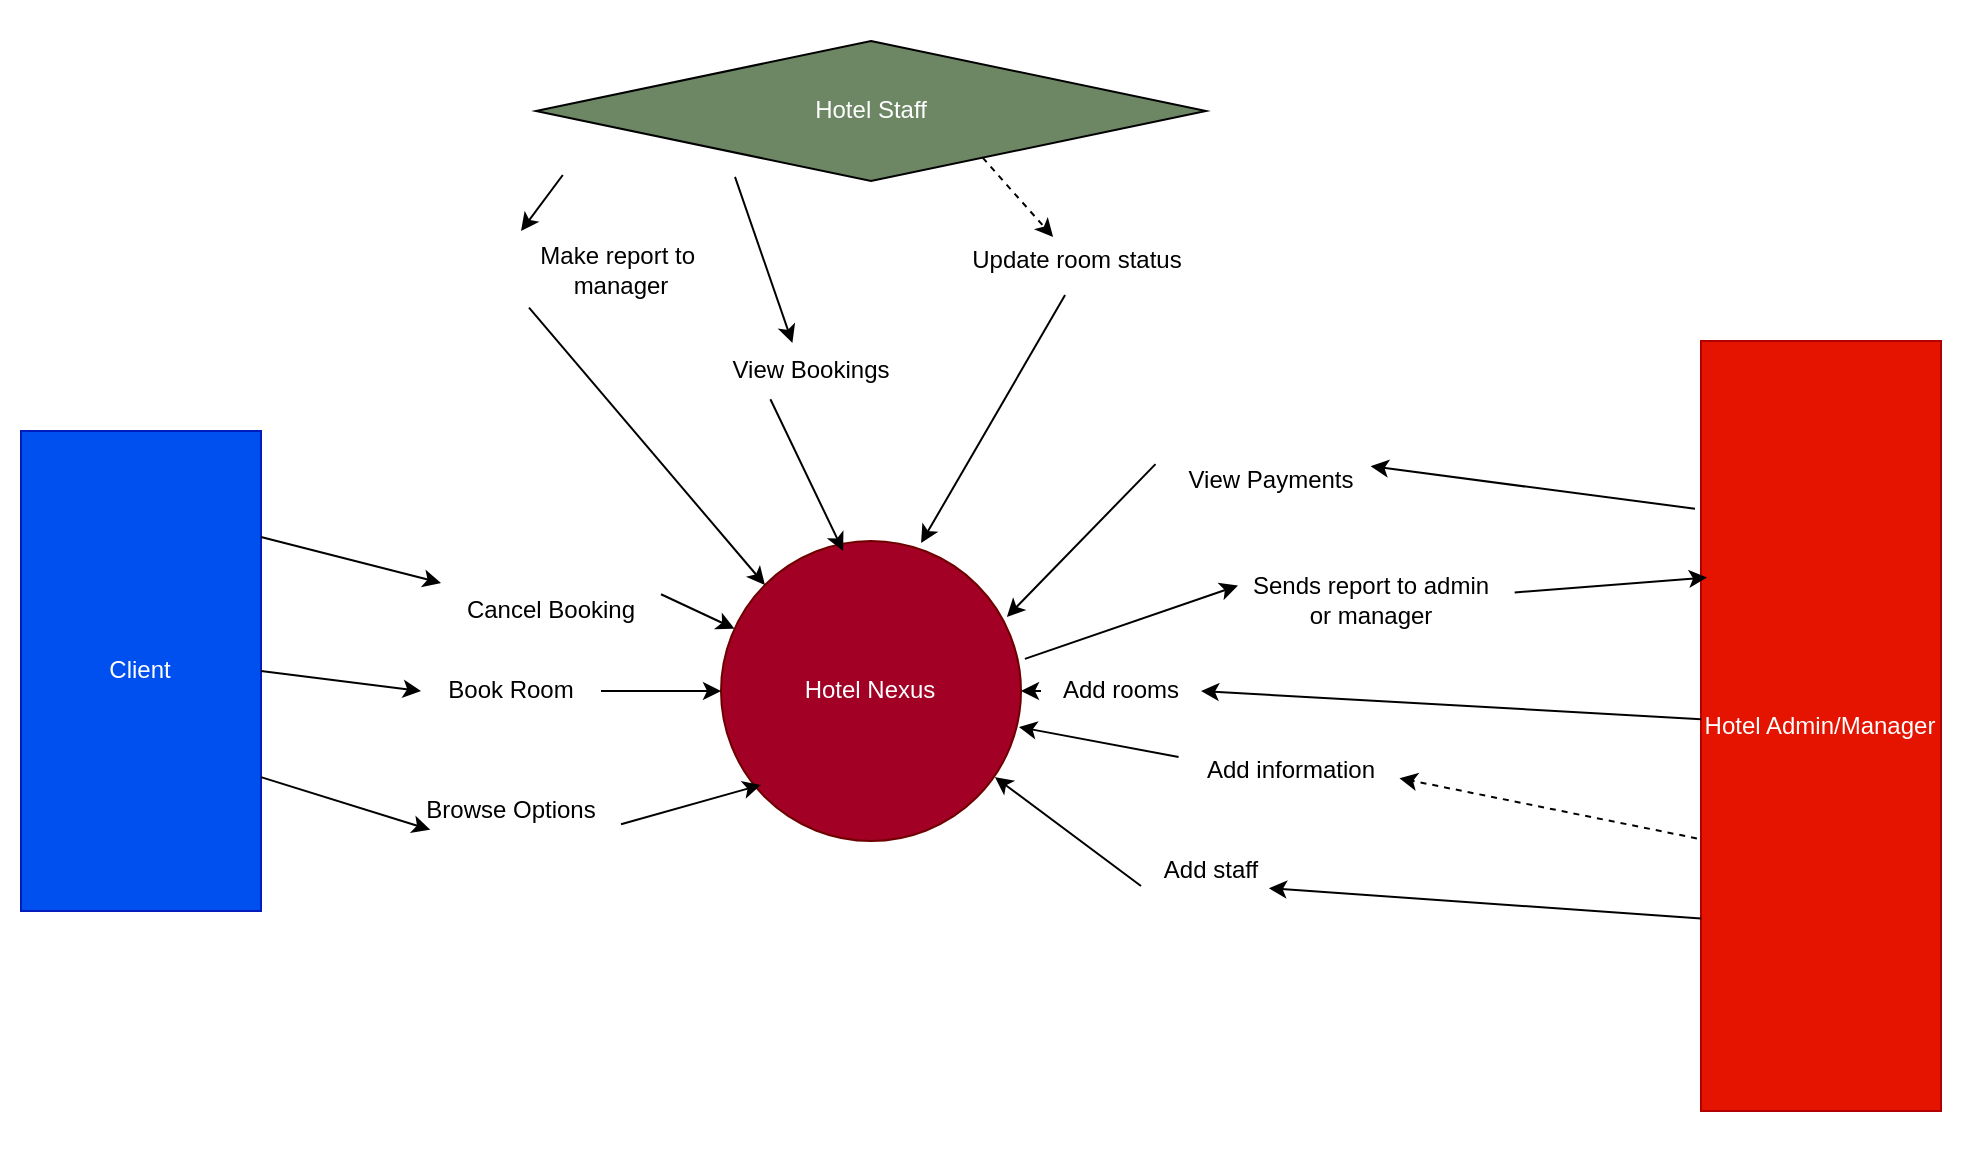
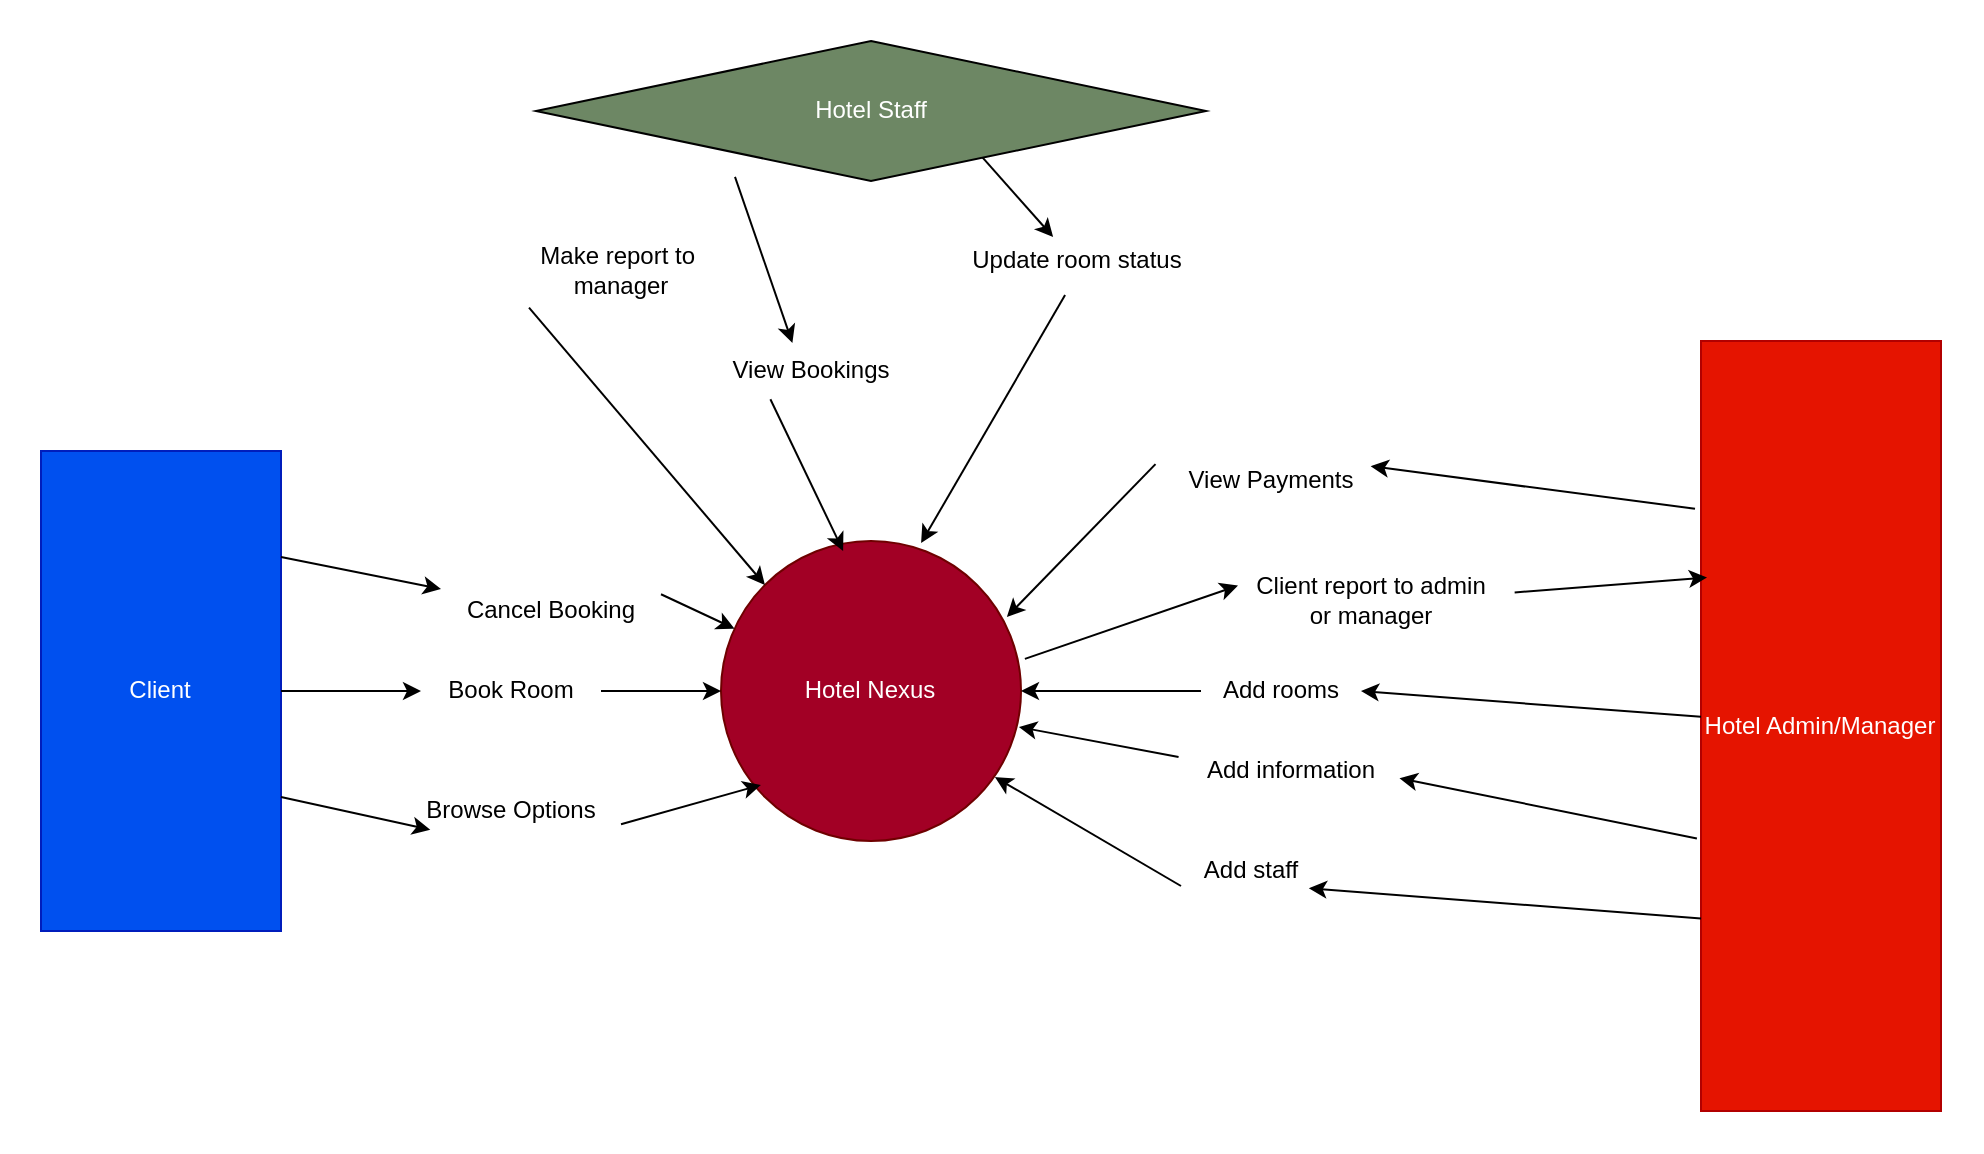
edge "Hotel Staff" -> "Update room status": style dashed -> solid
edge "Hotel Staff" -> "Make report to manager": removed
node "Sends report to admin or manager": label "Sends report to admin or manager" -> "Client report to admin or manager"
node "Client": moved (141, 671) -> (161, 691)
node "Add rooms": moved (1121, 691) -> (1281, 691)
edge "Hotel Admin/Manager" -> "Add information": style dashed -> solid
node "Add staff": moved (1211, 871) -> (1251, 871)
